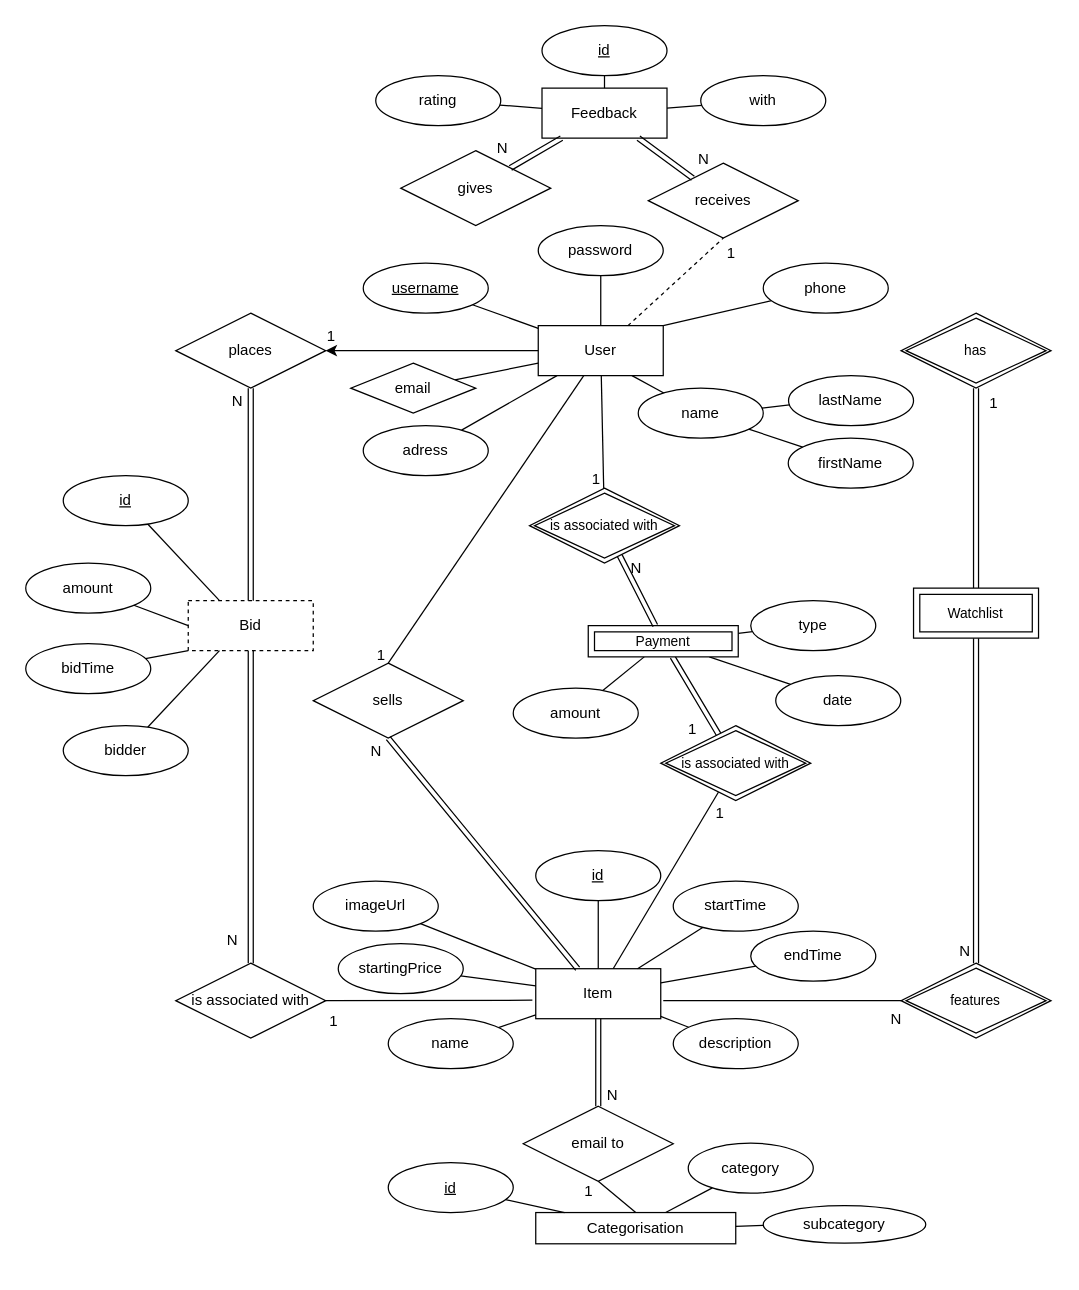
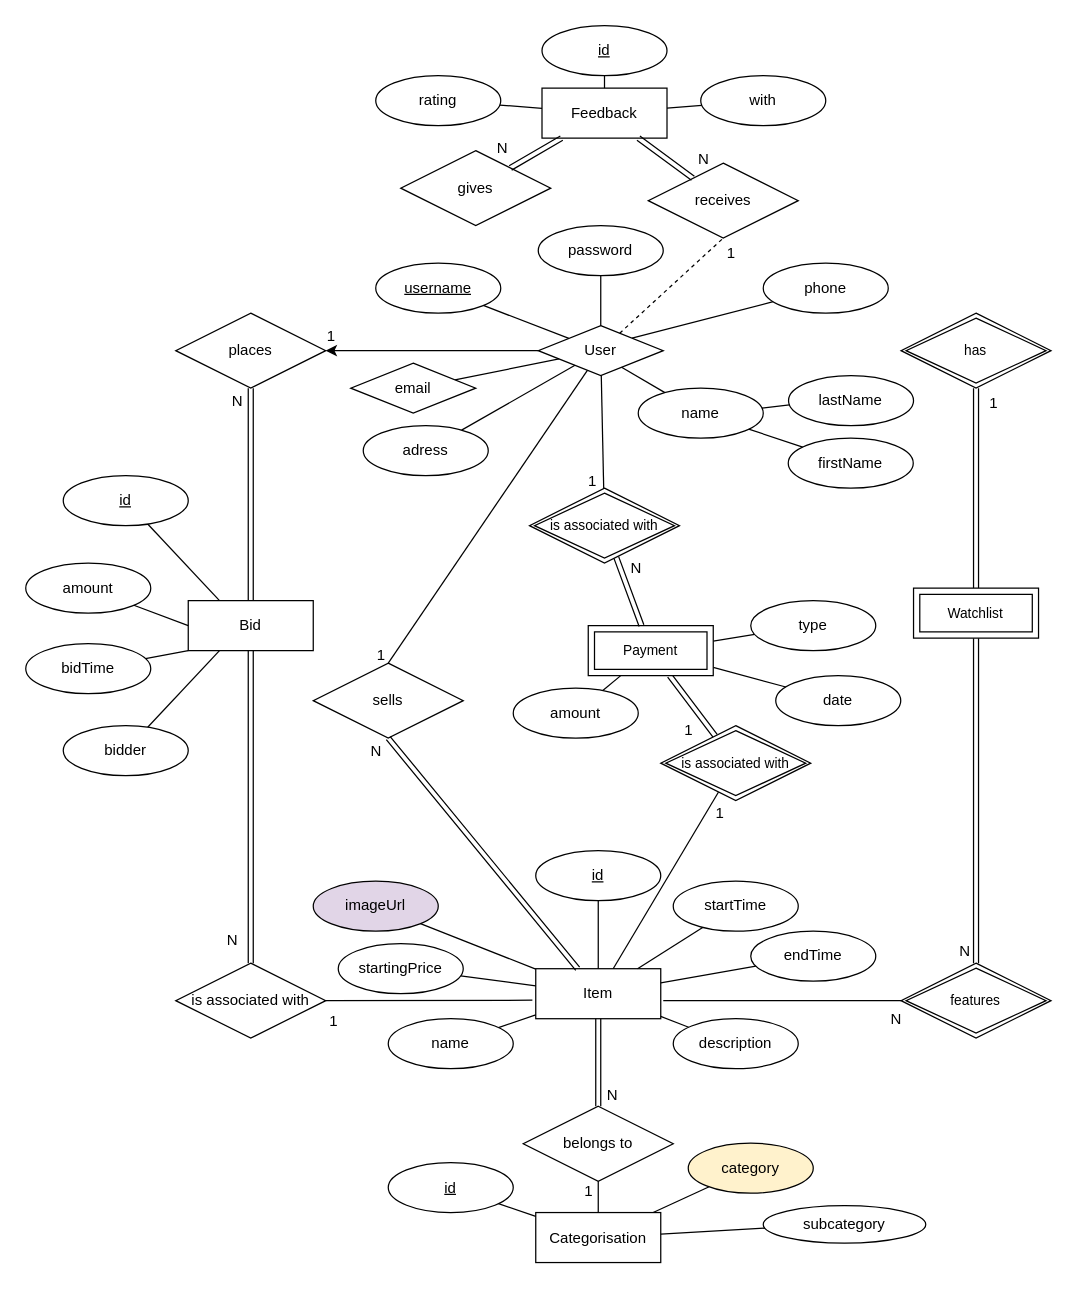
node "username": moved (426, 288) -> (438, 288)
node "User": shape rectangle -> diamond
node "Bid": style dashed -> solid
node "Payment": size 150x31 -> 125x50
node "imageUrl": fillcolor #ffffff -> #e1d5e7
node "email to": label "email to" -> "belongs to"
node "category": fillcolor #ffffff -> #fff2cc
node "Categorisation": size 200x31 -> 125x50
